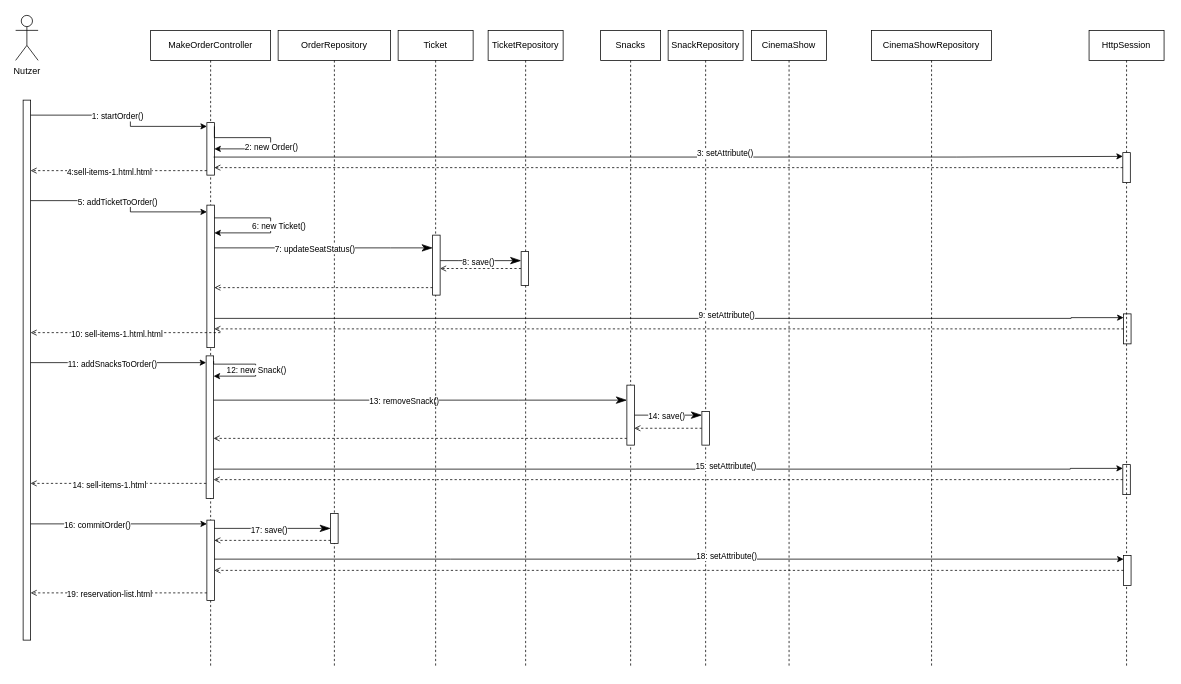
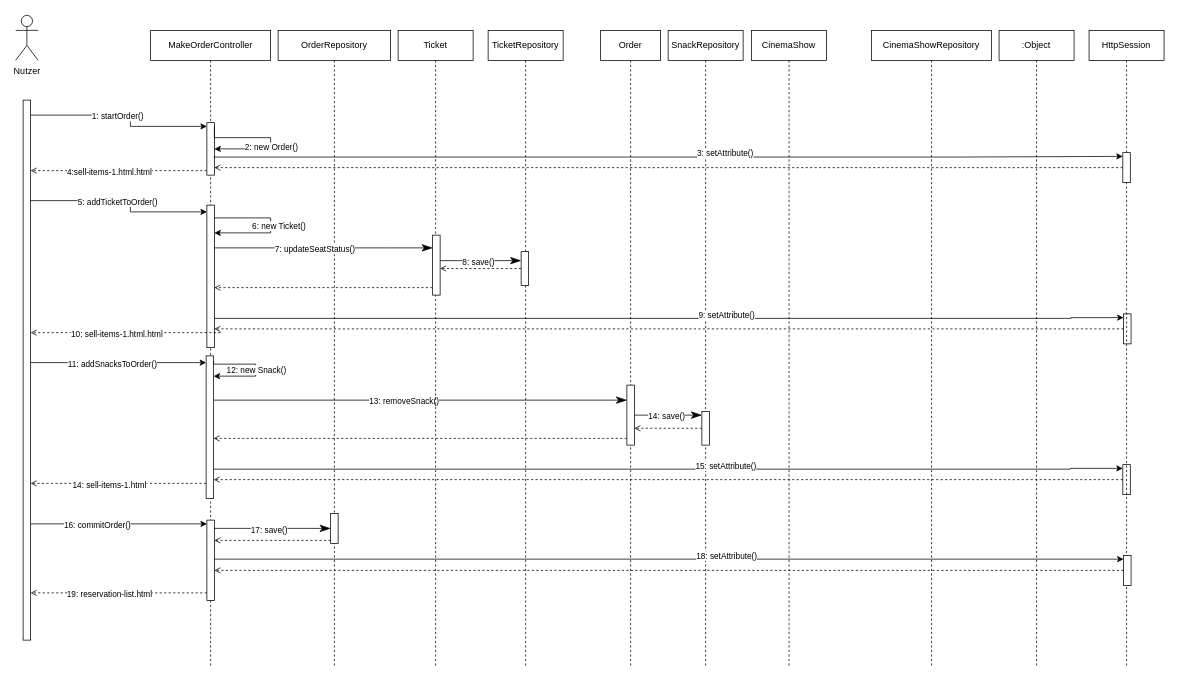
node "Snacks": label "Snacks" -> "Order"
node ":Object": added
